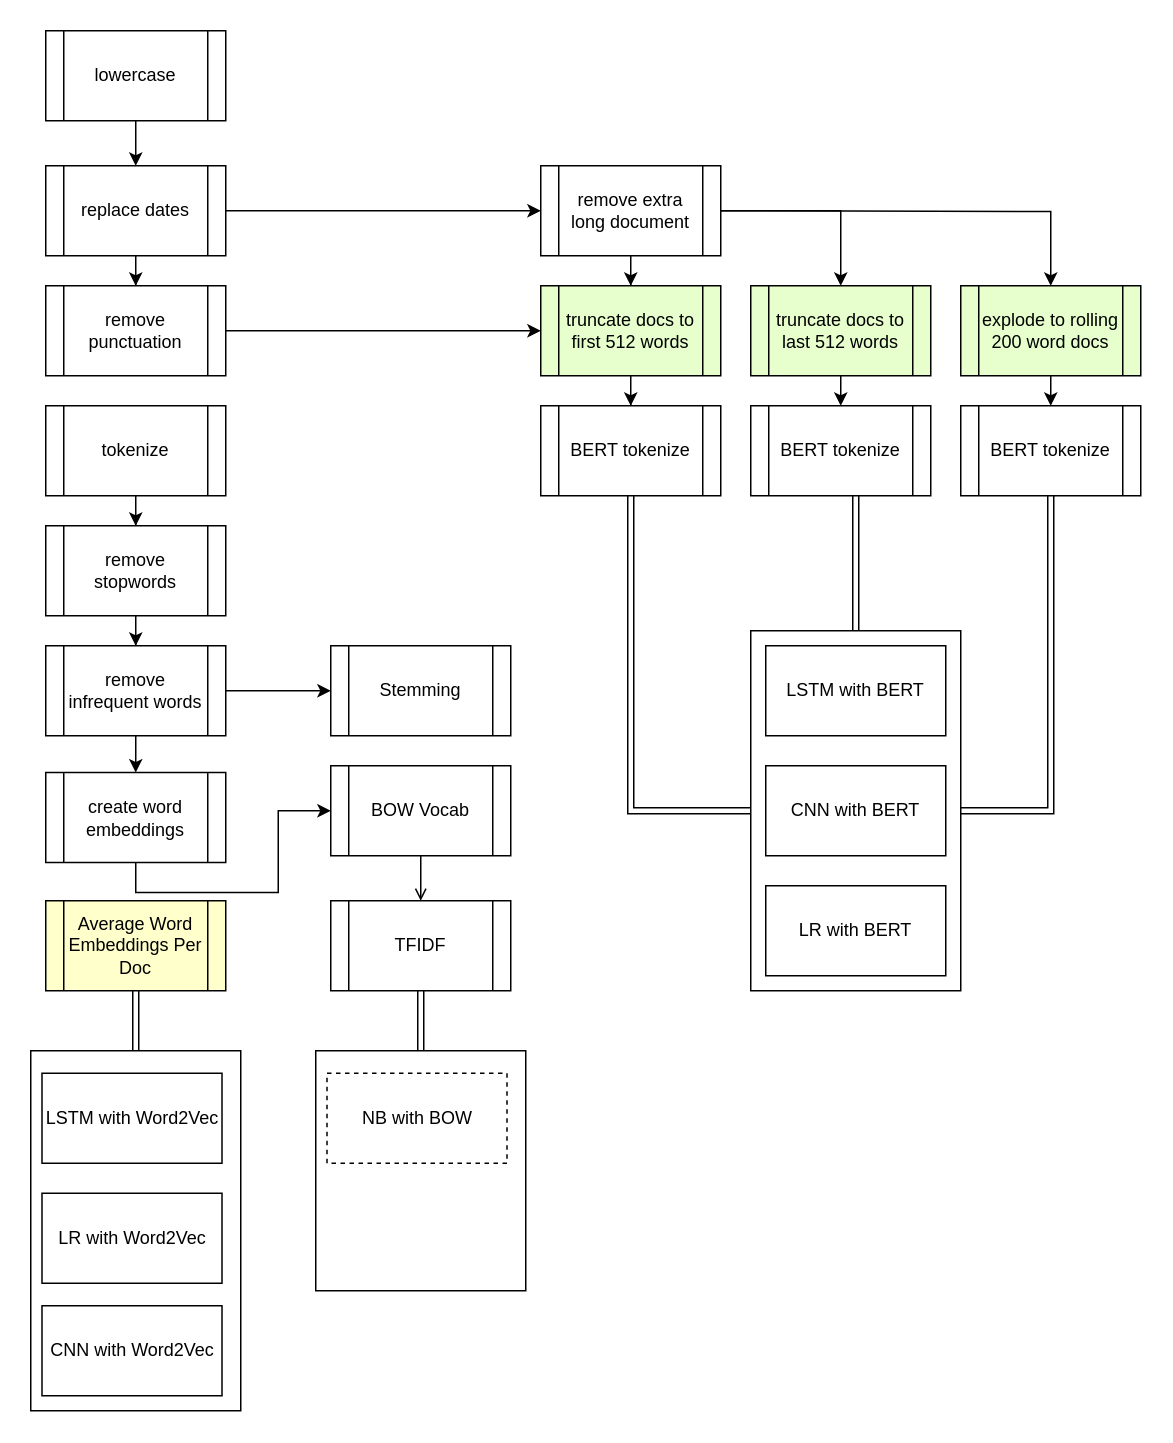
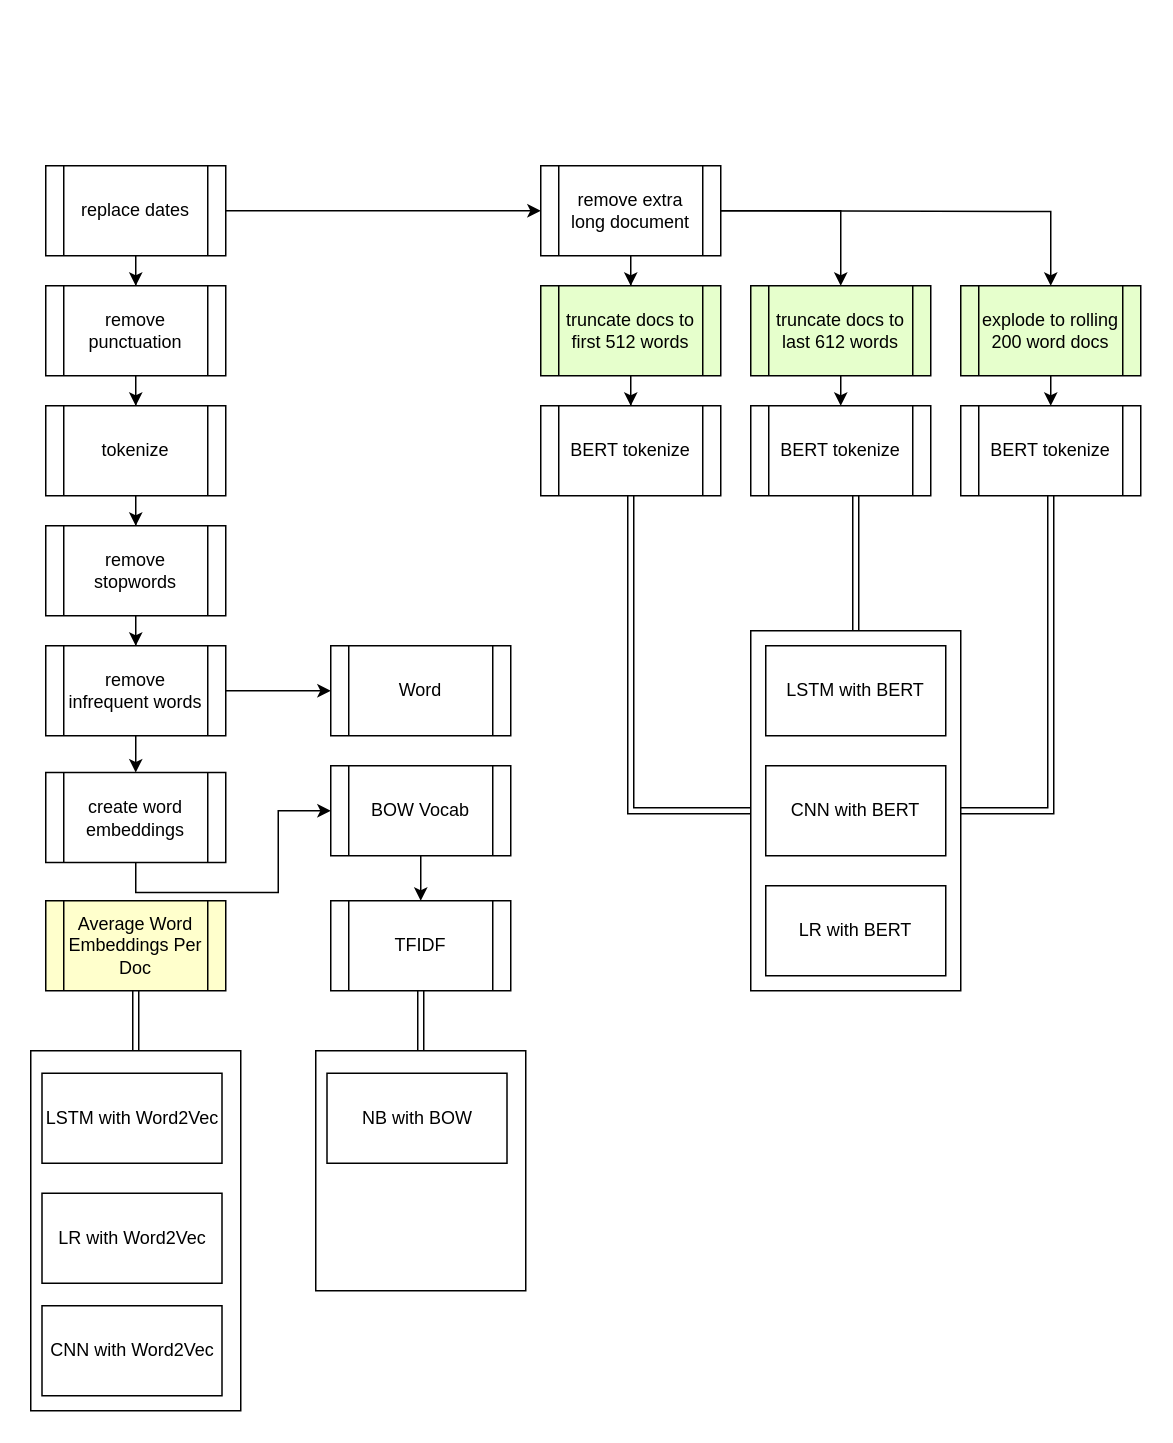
node "lowercase": removed
edge "lowercase" -> "replace dates": removed
edge "remove punctuation" -> "truncate docs to first 512 words": now "remove punctuation" -> "tokenize"
node "truncate docs to last 512 words": label "truncate docs to last 512 words" -> "truncate docs to last 612 words"
node "Stemming": label "Stemming" -> "Word"
edge "BOW Vocab" -> "TFIDF": arrowhead open -> classic
node "NB with BOW": style dashed -> solid
